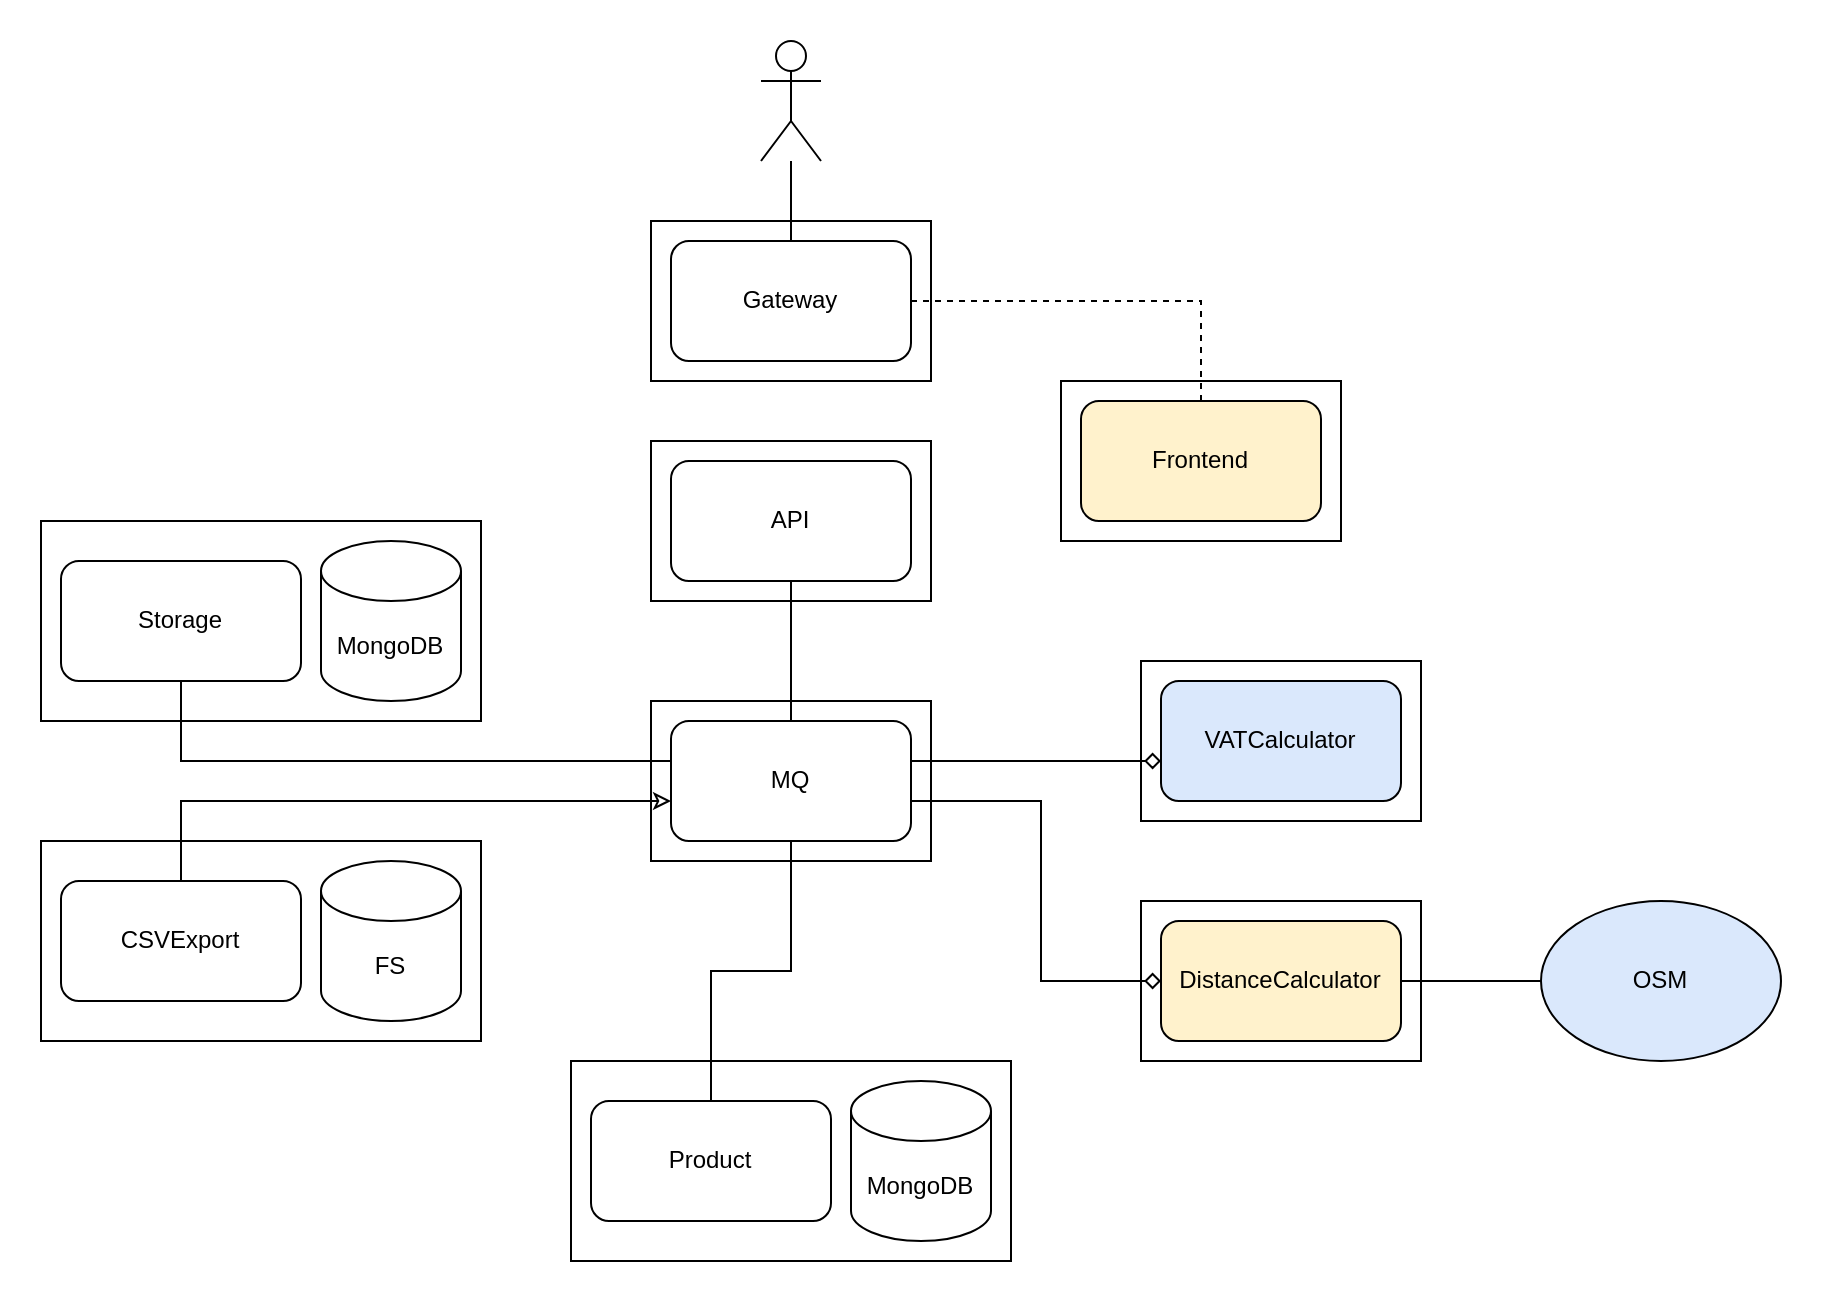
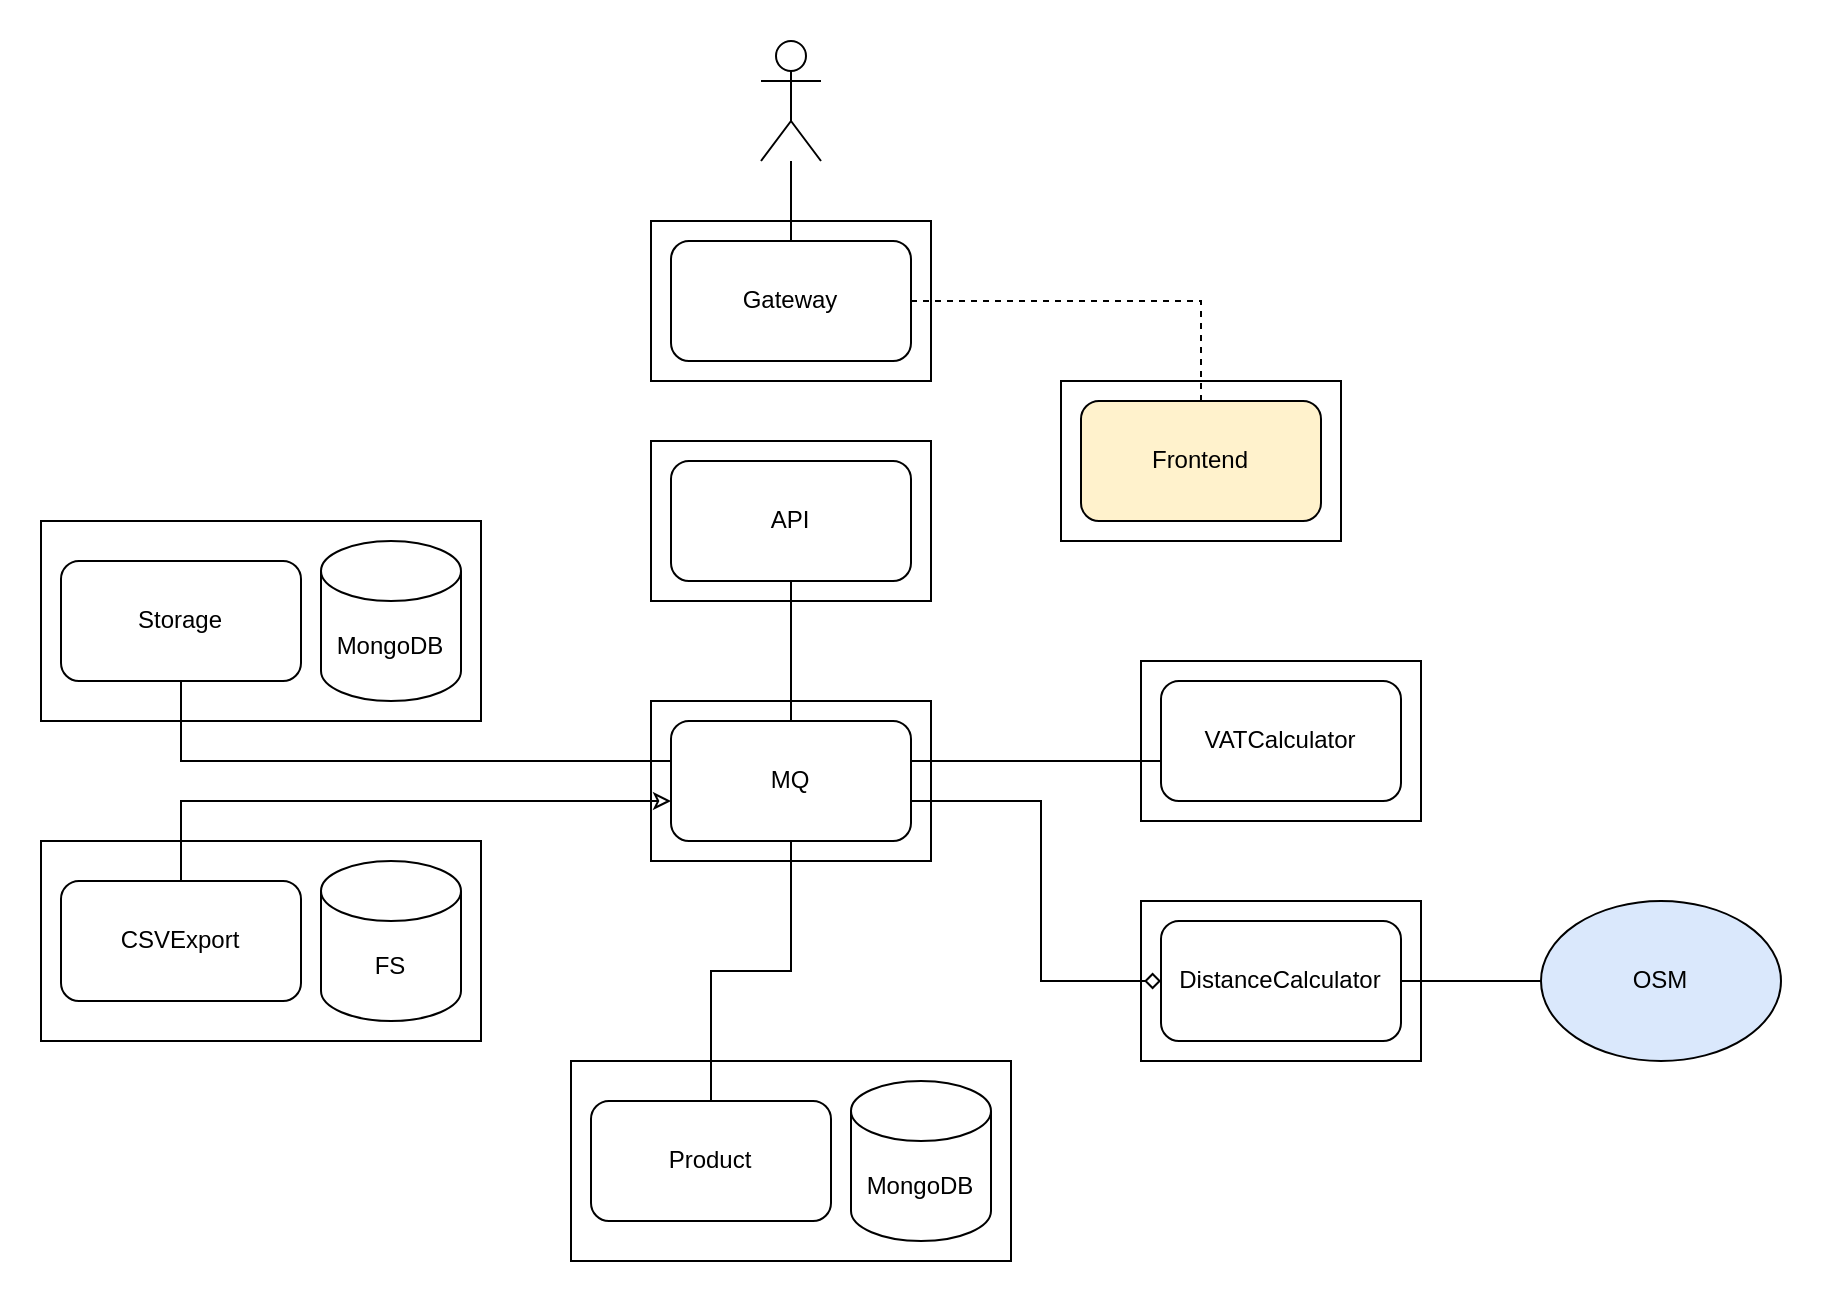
node "VATCalculator": fillcolor #dae8fc -> #ffffff
edge "MQ" -> "VATCalculator": arrowhead diamond -> none
node "DistanceCalculator": fillcolor #fff2cc -> #ffffff
